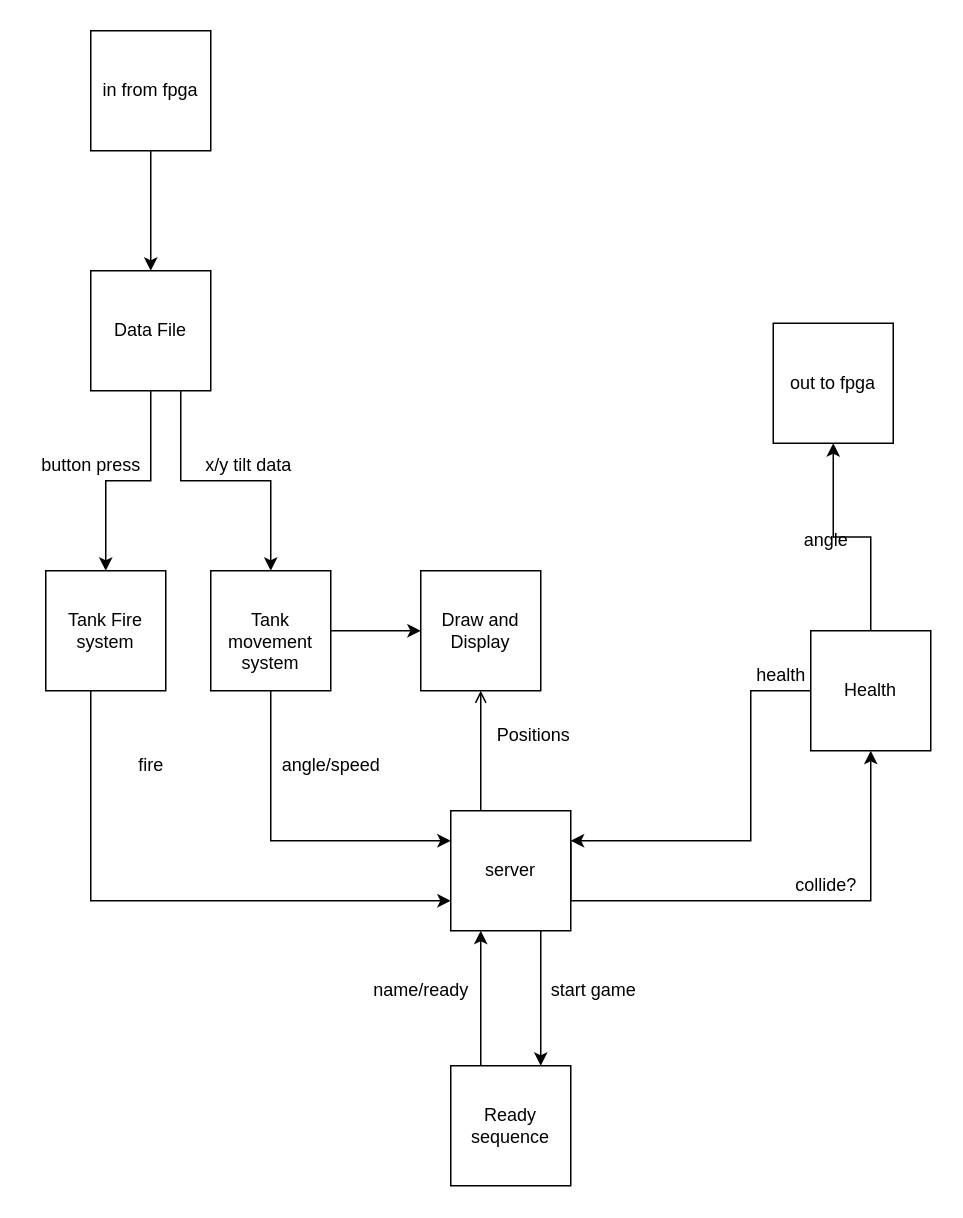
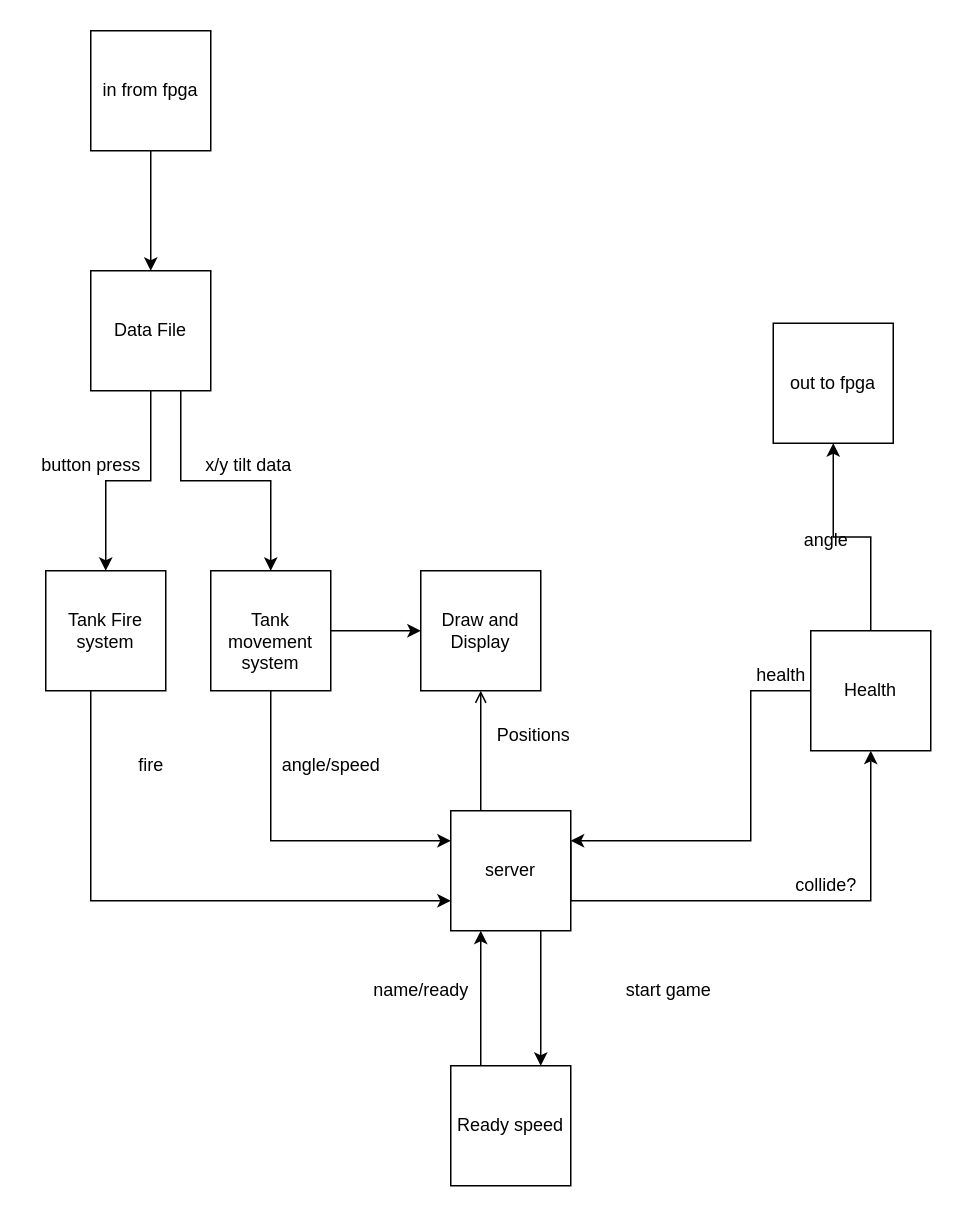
node "start game": moved (593, 991) -> (668, 991)
node "Ready sequence": label "Ready sequence" -> "Ready speed"
